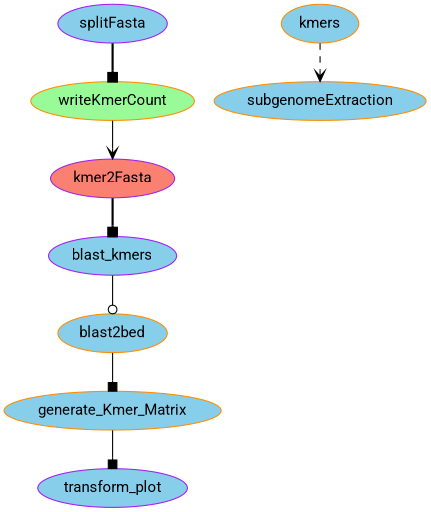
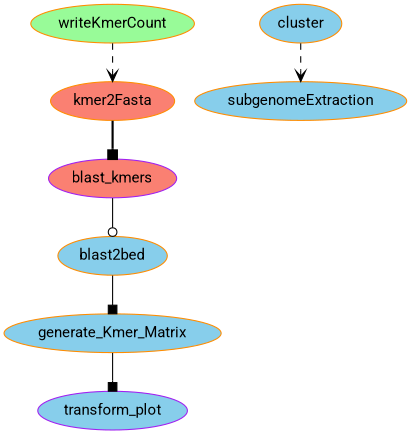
node "splitFasta": removed
node "kmers": label "kmers" -> "cluster"
edge "writeKmerCount" -> "kmer2Fasta": style solid -> dashed
node "kmer2Fasta": color purple -> darkorange
node "blast_kmers": fillcolor skyblue -> salmon
